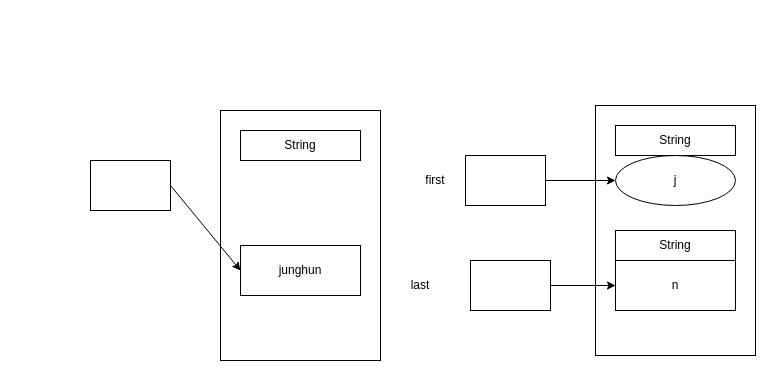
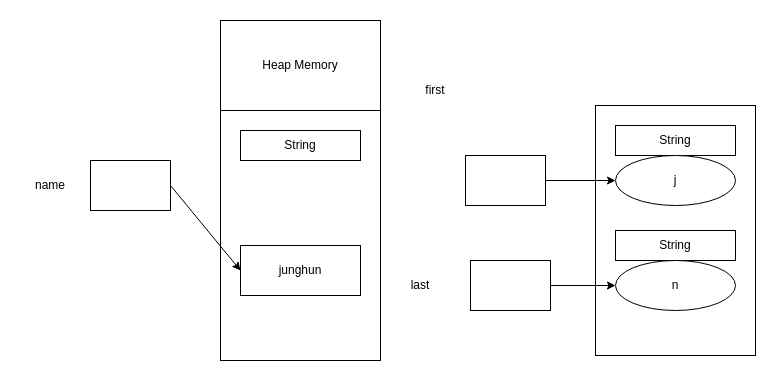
node "Heap Memory": added
node "first": moved (436, 181) -> (436, 91)
node "name": added
node "n": shape rectangle -> ellipse
